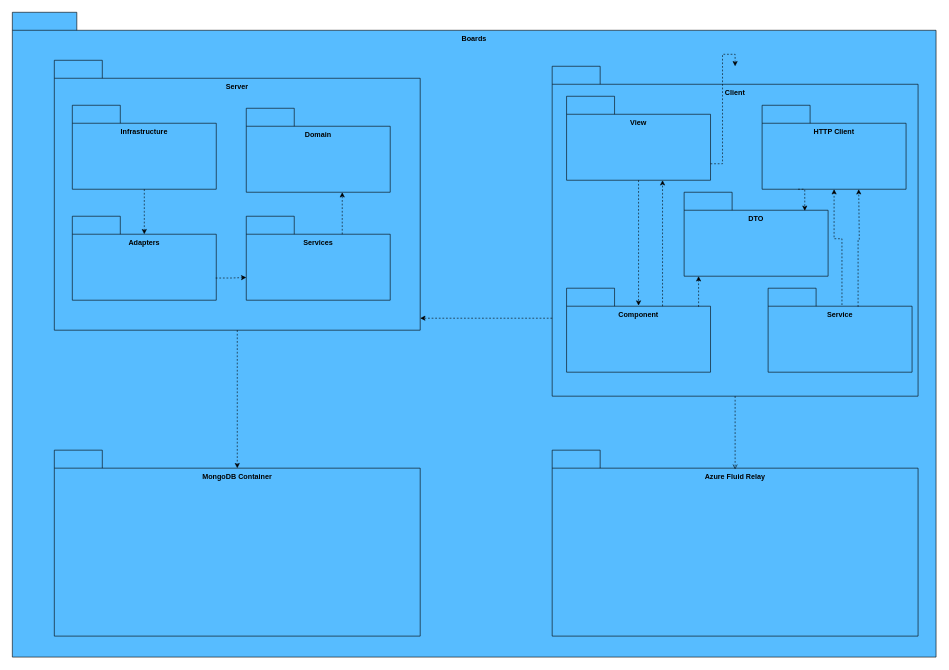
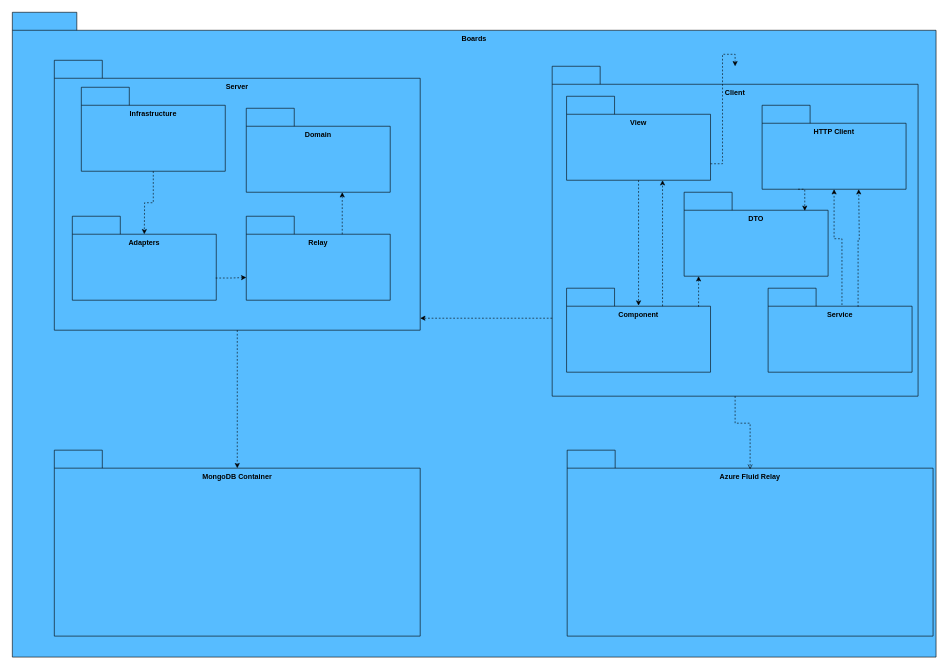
node "Infrastructure": moved (144, 147) -> (153, 129)
node "Services": label "Services" -> "Relay"
node "Azure Fluid Relay": moved (735, 543) -> (750, 543)
